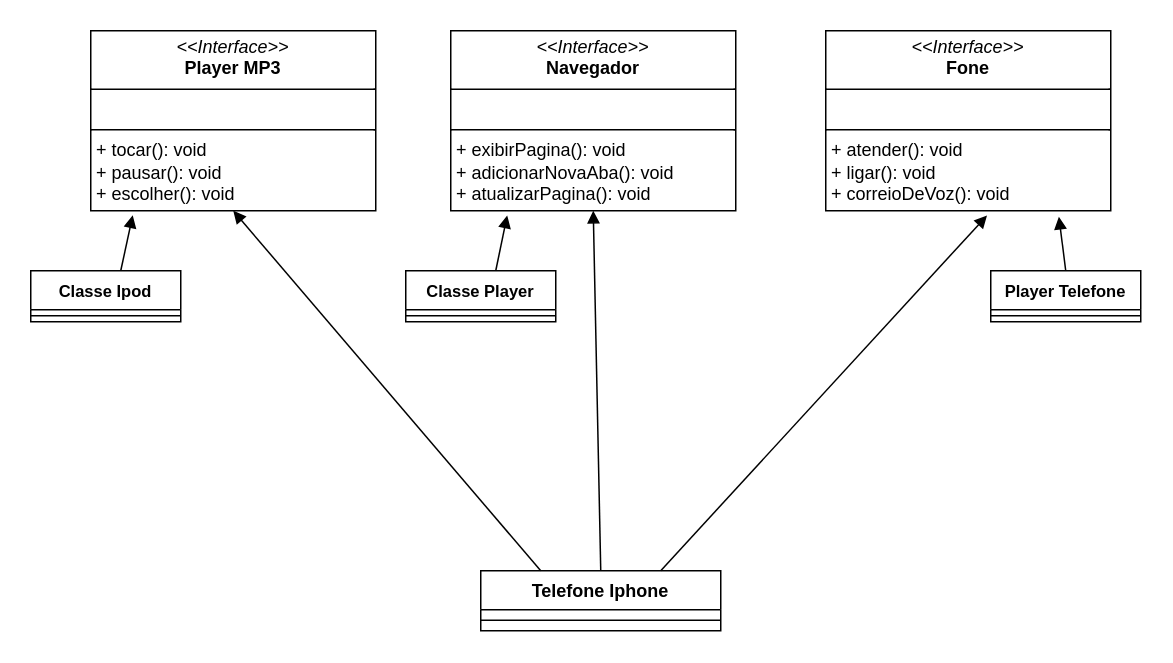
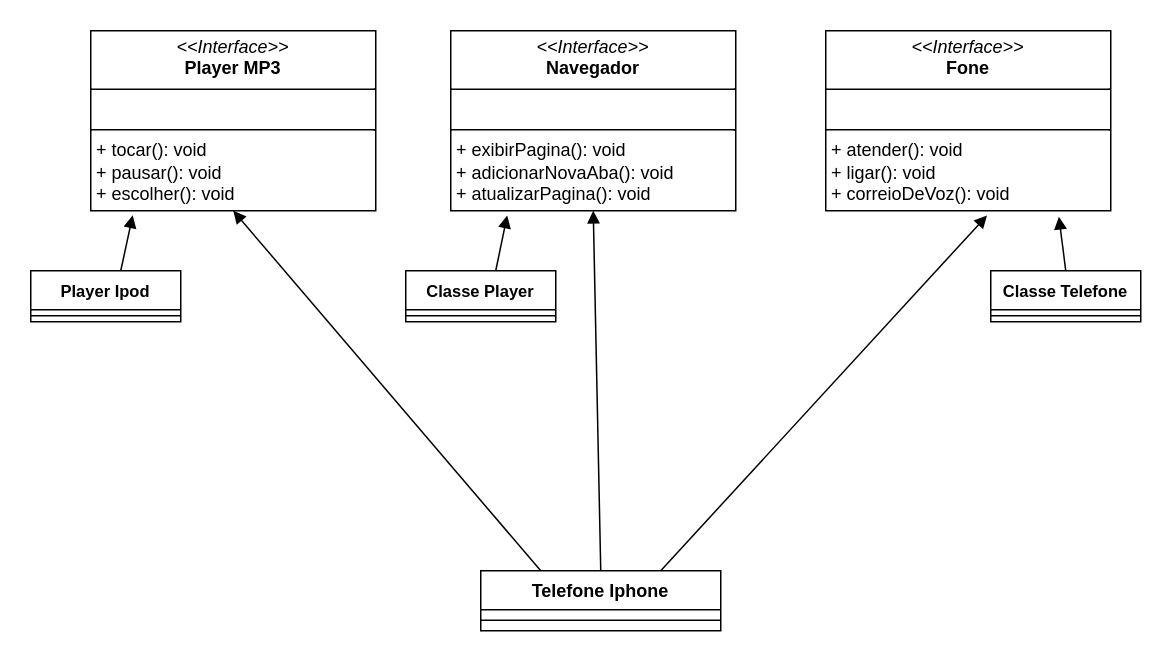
node "Classe Ipod": label "Classe Ipod" -> "Player Ipod"
node "Player Telefone": label "Player Telefone" -> "Classe Telefone"
